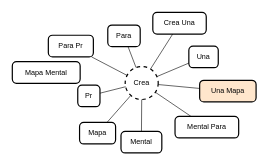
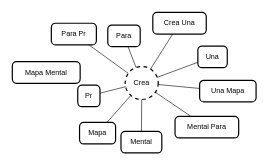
node "Para Pr": moved (71, 46) -> (74, 34)
node "Una": moved (203, 57) -> (212, 57)
node "Una Mapa": fillcolor #ffe6cc -> #ffffff
